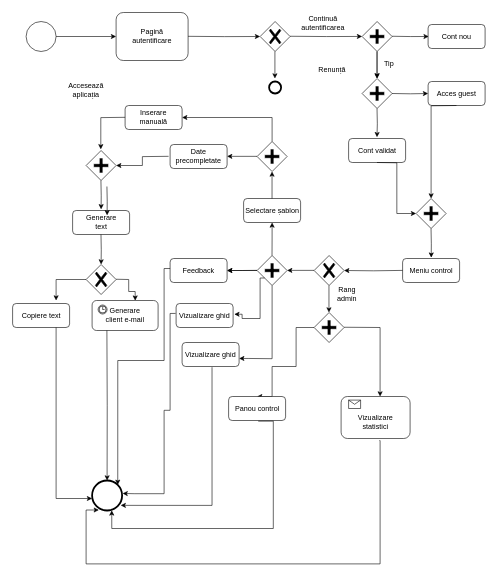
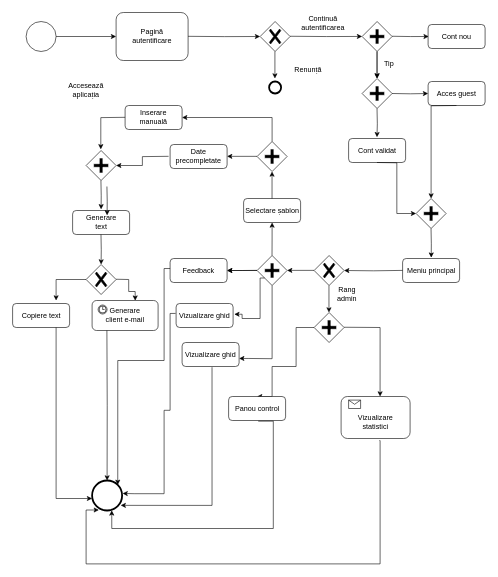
node "Renunță": moved (332, 69) -> (308, 69)
node "Meniu control": label "Meniu control" -> "Meniu principal"
